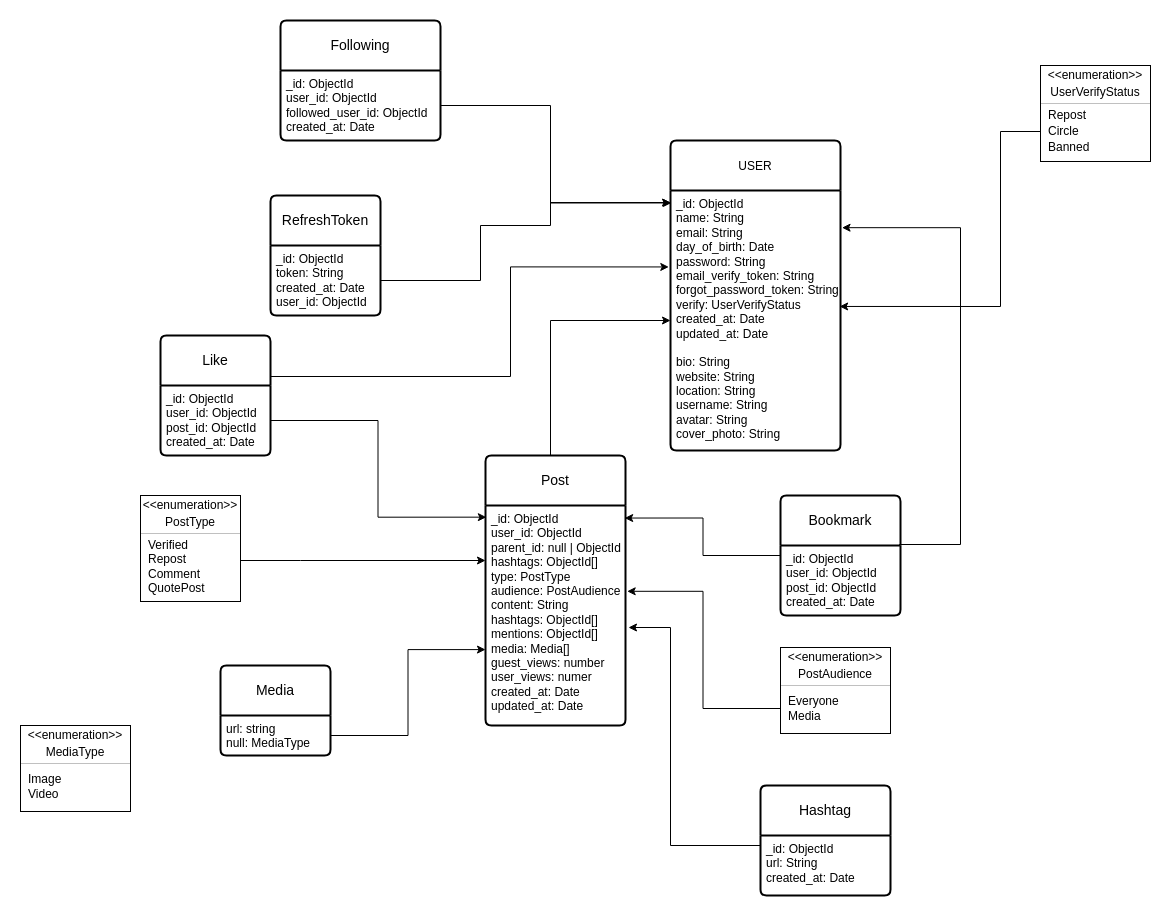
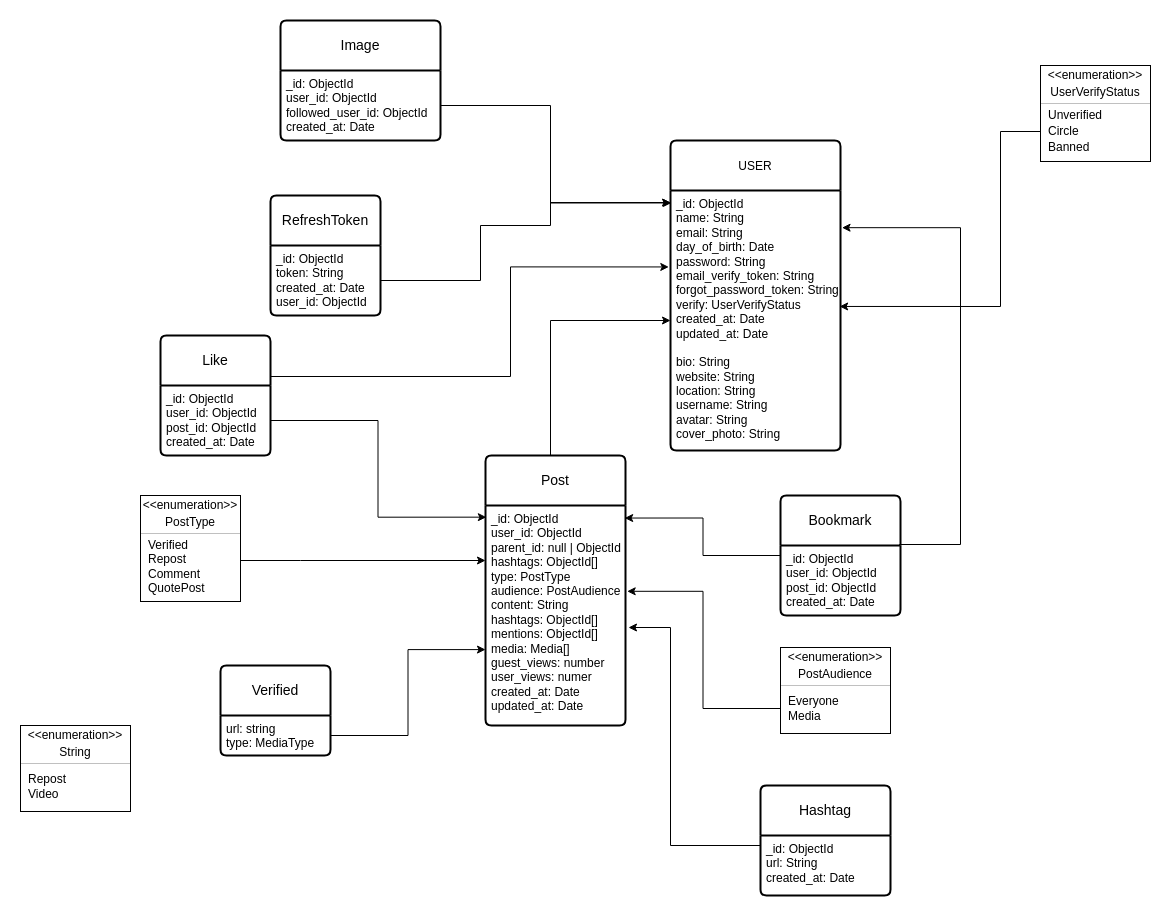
node "Following": label "Following" -> "Image"
node "Repost": label "Repost" -> "Unverified"
node "Media": label "Media" -> "Verified"
node "url: string null: MediaType": label "url: string null: MediaType" -> "url: string type: MediaType"
node "MediaType": label "MediaType" -> "String"
node "Image Video": label "Image Video" -> "Repost Video"
